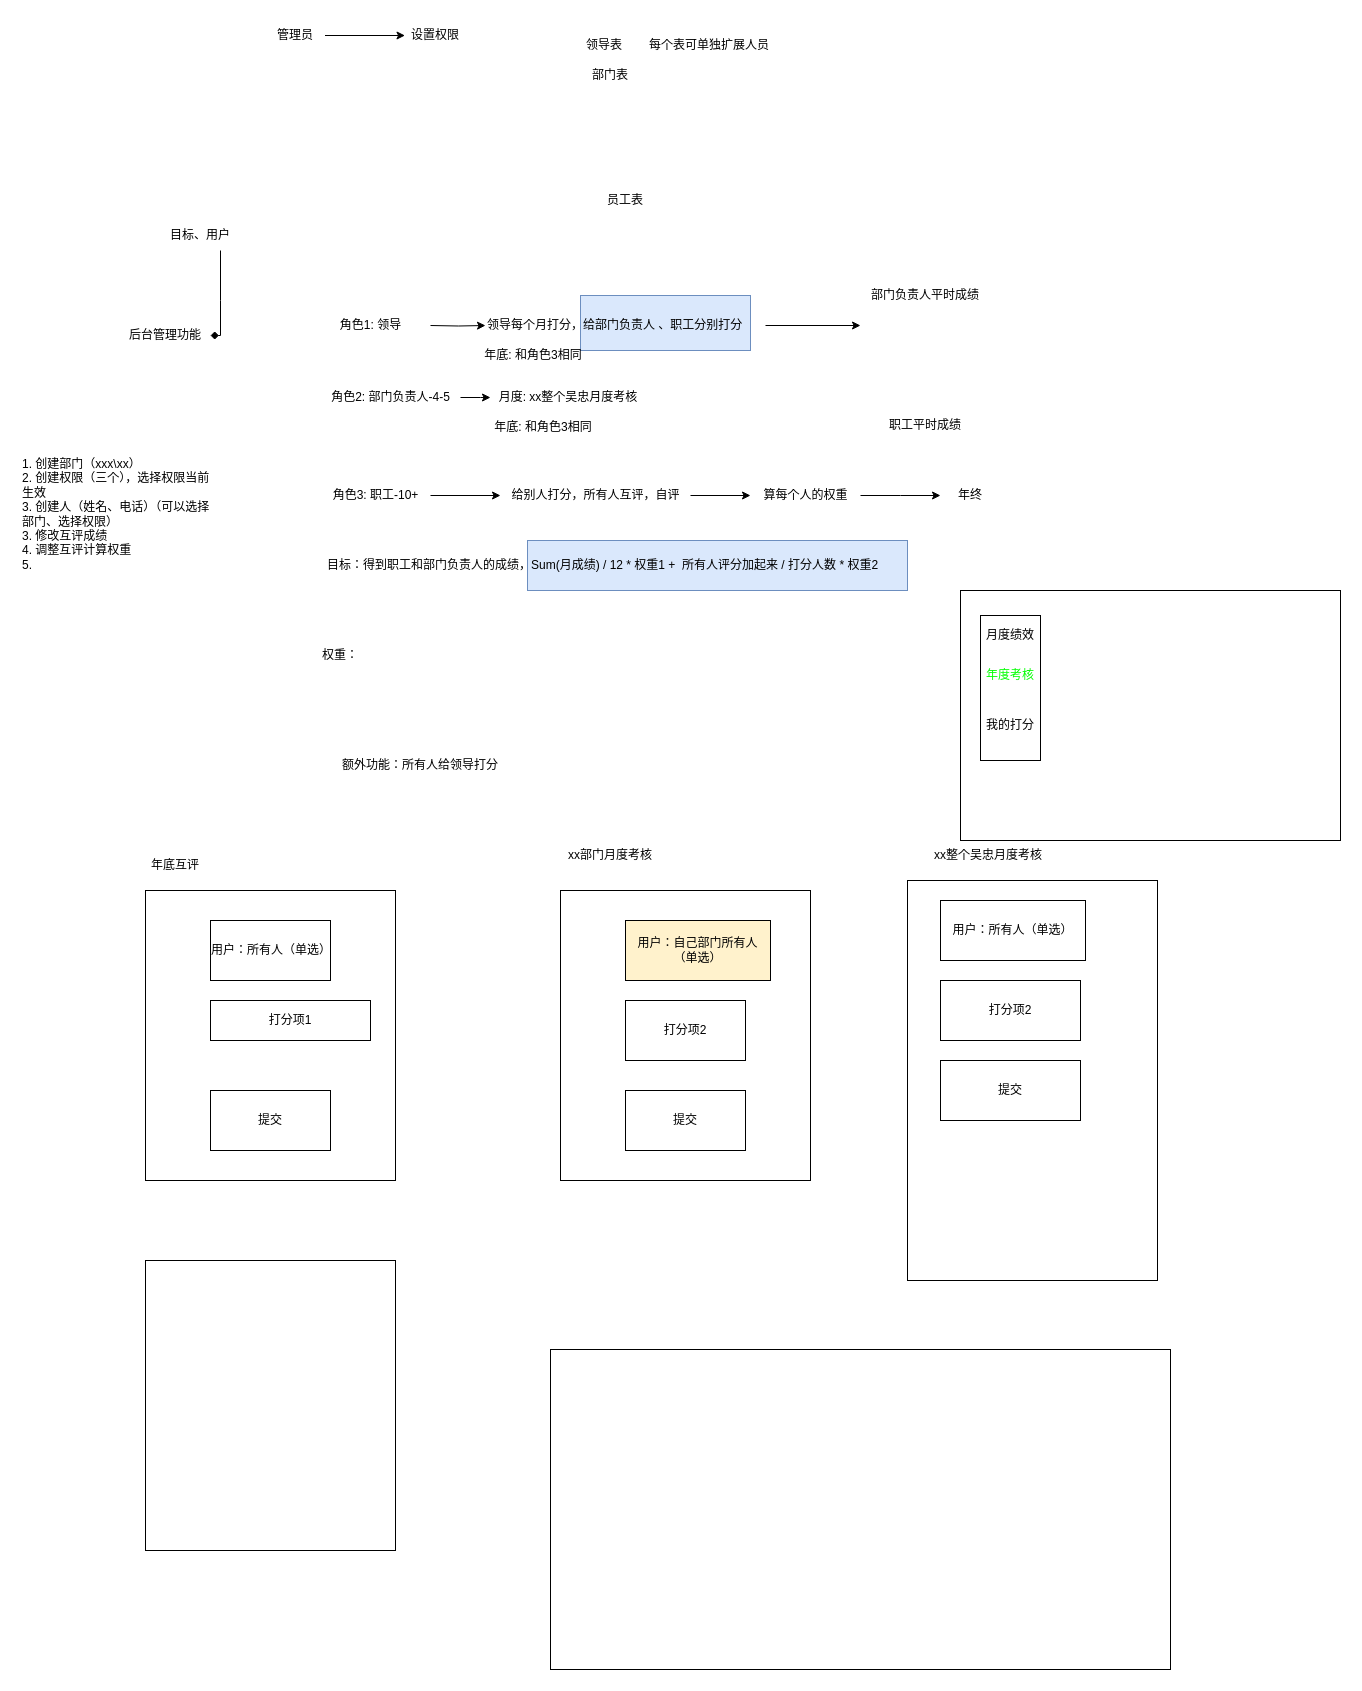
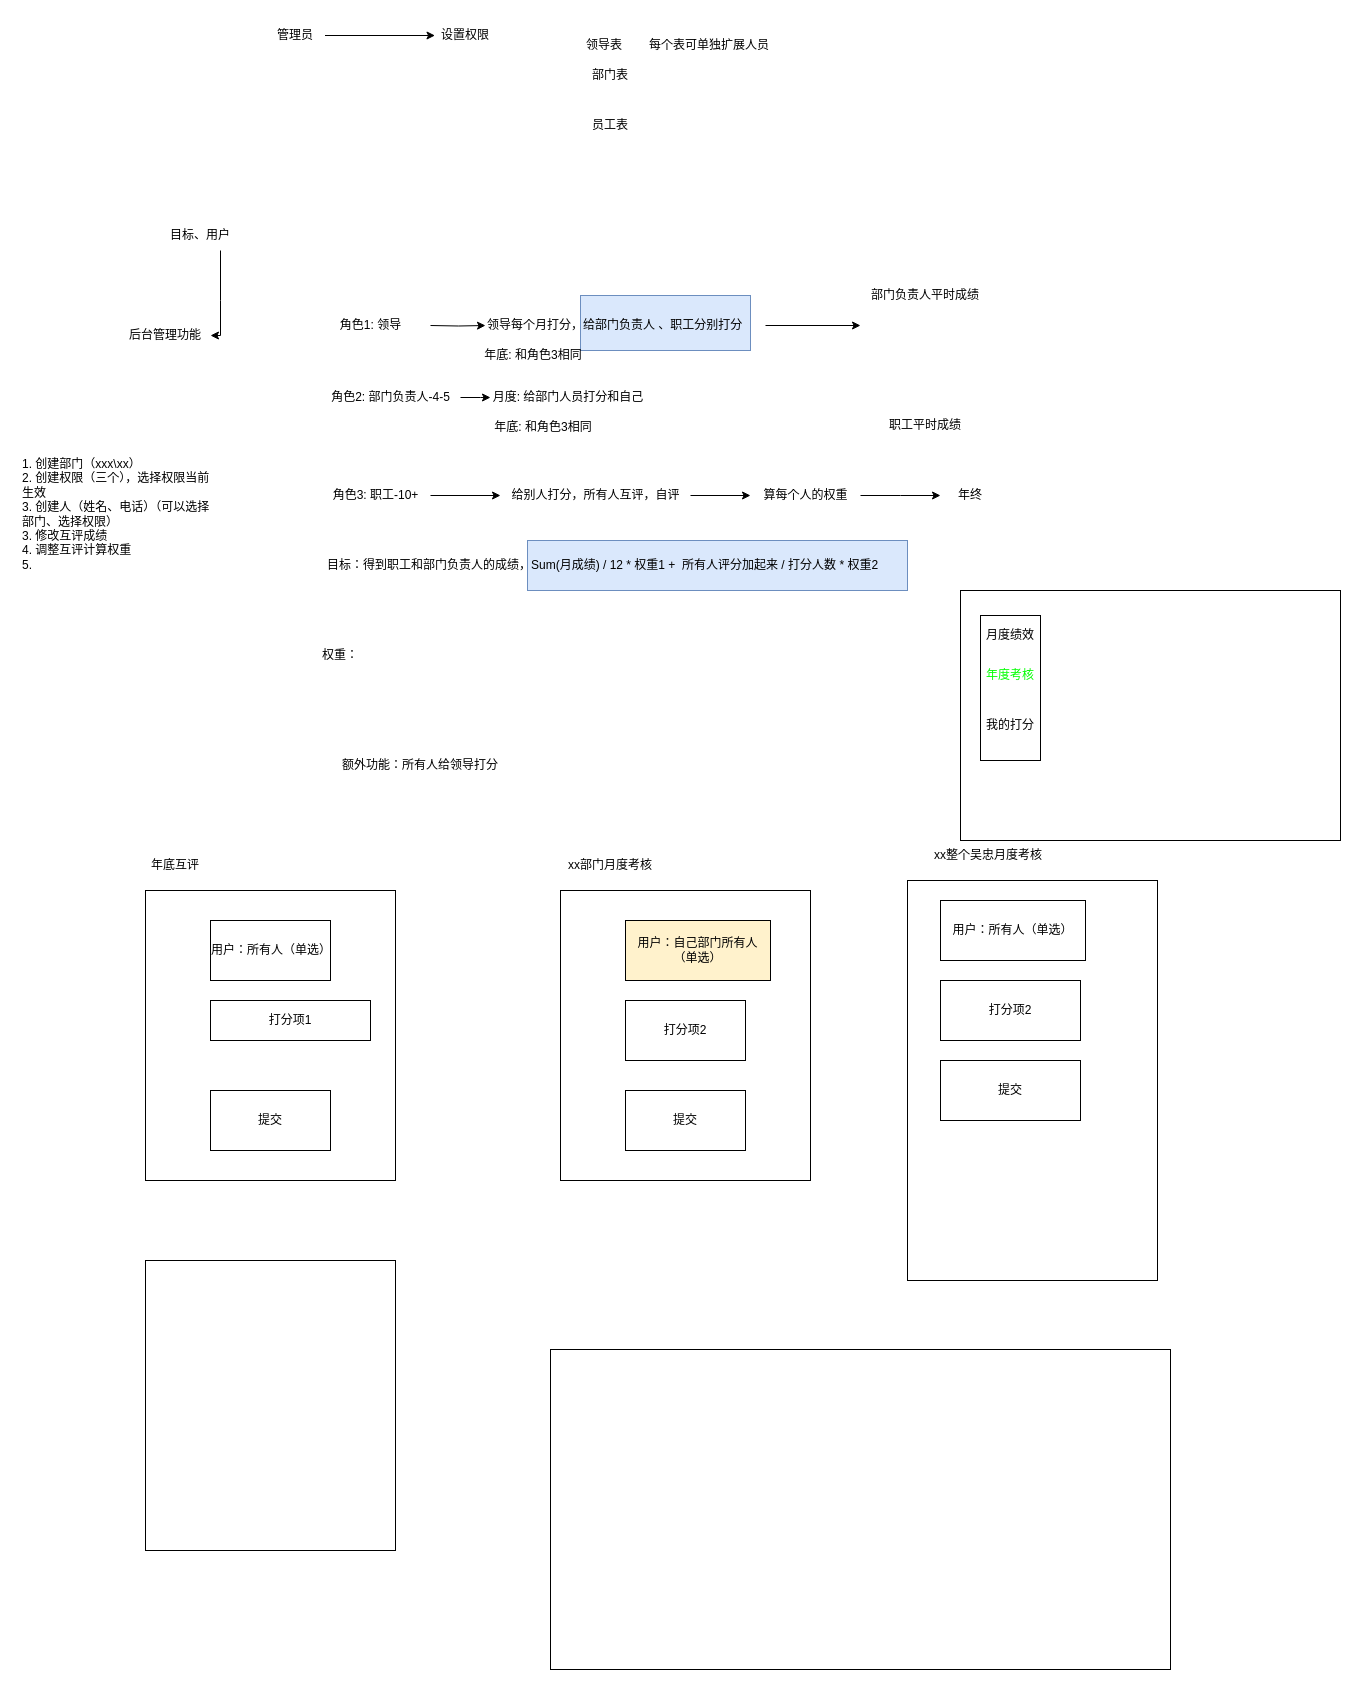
node "设置权限": moved (435, 36) -> (465, 36)
node "员工表": moved (626, 201) -> (611, 126)
edge "目标、用户" -> "后台管理功能": arrowhead diamond -> classic
node "月度: xx整个吴忠月度考核": label "月度: xx整个吴忠月度考核" -> "月度: 给部门人员打分和自己"
node "xx部门月度考核": moved (611, 856) -> (611, 866)
